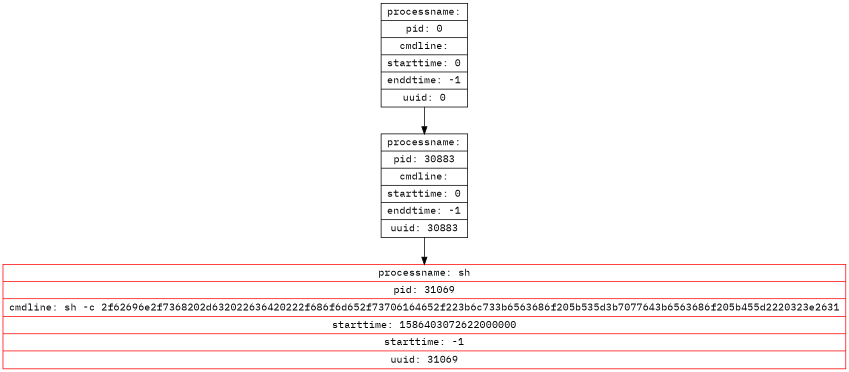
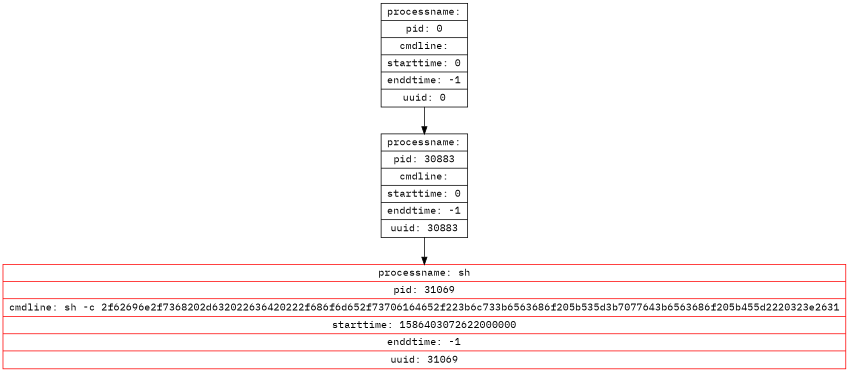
node "processname: sh": text "starttime: -1" -> "enddtime: -1"
